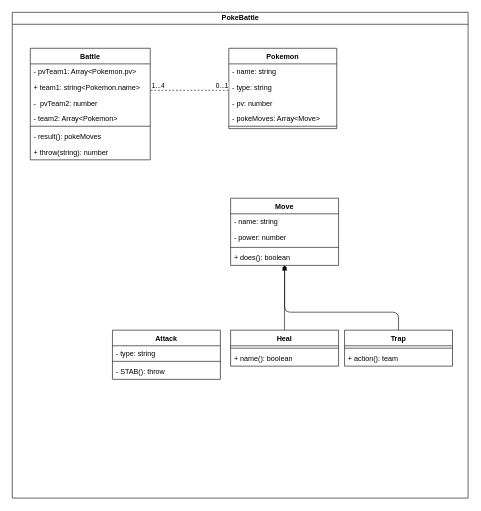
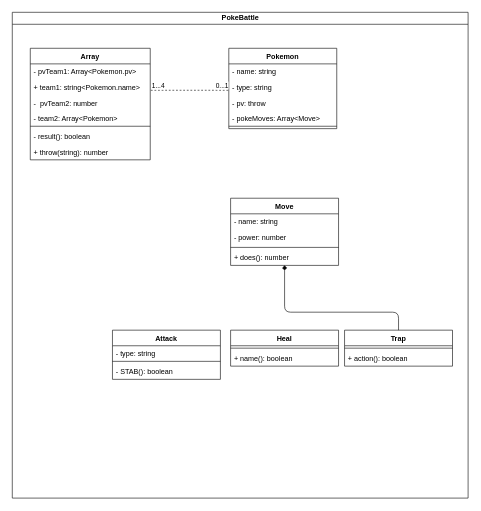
node "Battle": label "Battle" -> "Array"
node "- pv: number": label "- pv: number" -> "- pv: throw"
node "- result(): pokeMoves": label "- result(): pokeMoves" -> "- result(): boolean"
node "+ does(): boolean": label "+ does(): boolean" -> "+ does(): number"
edge "Heal" -> "Move": removed
node "+ action(): team": label "+ action(): team" -> "+ action(): boolean"
node "- STAB(): throw": label "- STAB(): throw" -> "- STAB(): boolean"
